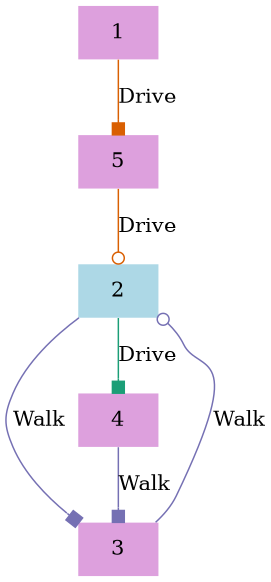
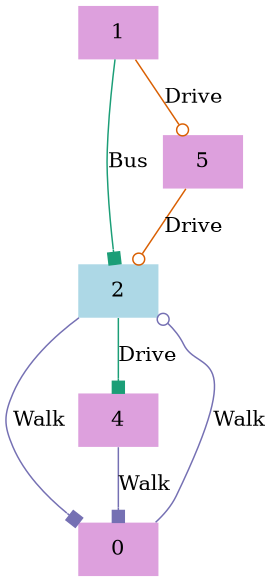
edge "1" -> "5": arrowhead box -> odot
edge "1" -> "2": added, label "Bus"
node "3": label "3" -> "0"
